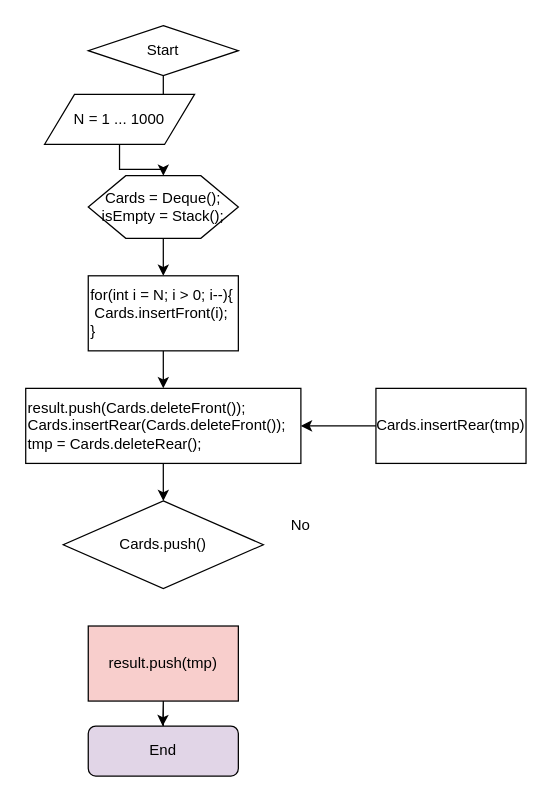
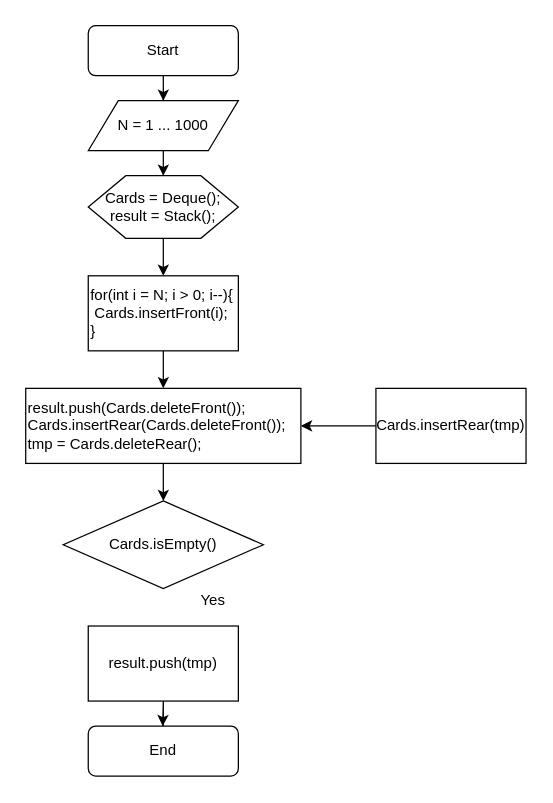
node "Start": shape diamond -> rounded rectangle
node "N = 1 ... 1000": moved (119, 119) -> (163, 126)
node "Cards = Deque(); isEmpty = Stack();": label "Cards = Deque(); isEmpty = Stack();" -> "Cards = Deque(); result = Stack();"
node "No": removed
node "Cards.push()": label "Cards.push()" -> "Cards.isEmpty()"
node "Yes": added
node "result.push(tmp)": fillcolor #f8cecc -> #ffffff
node "End": fillcolor #e1d5e7 -> #ffffff
